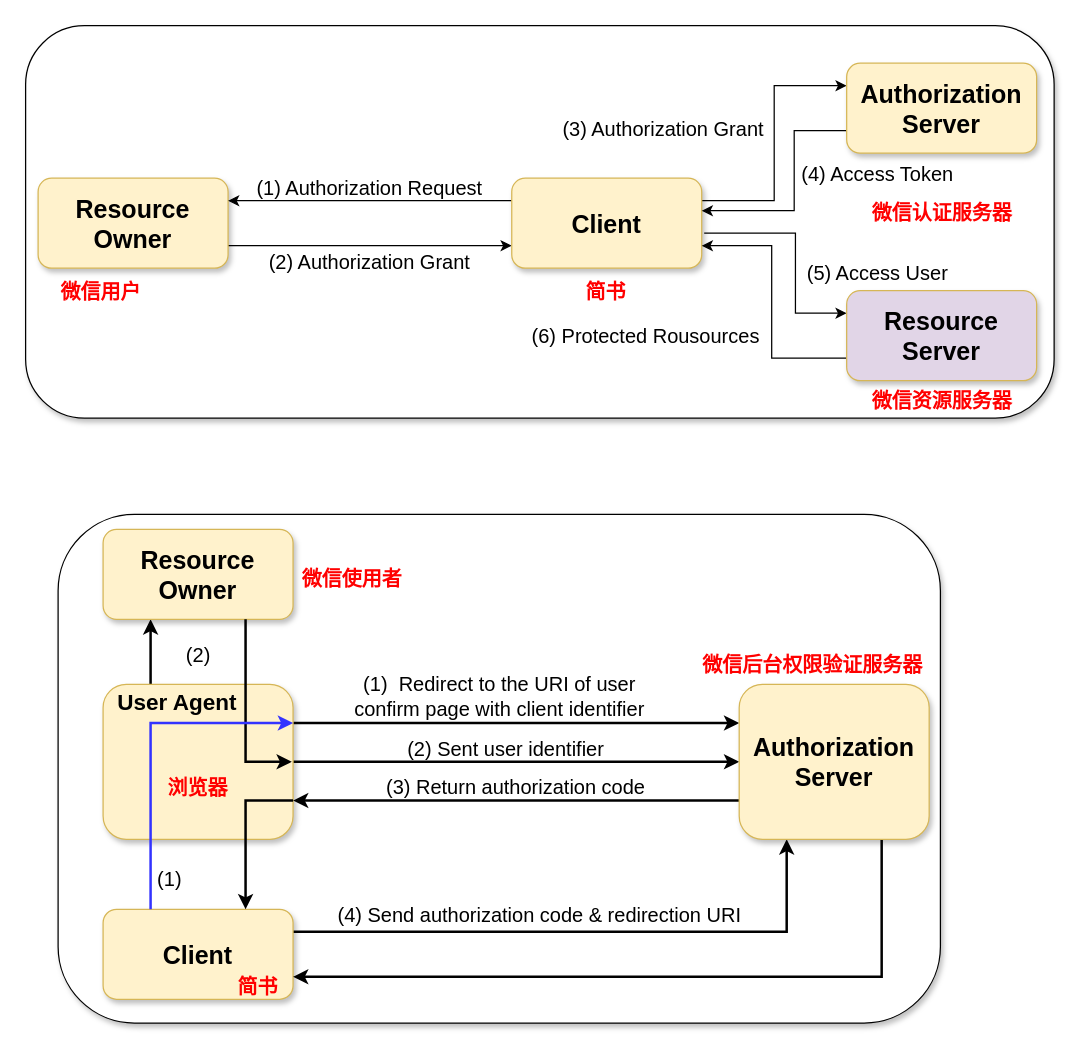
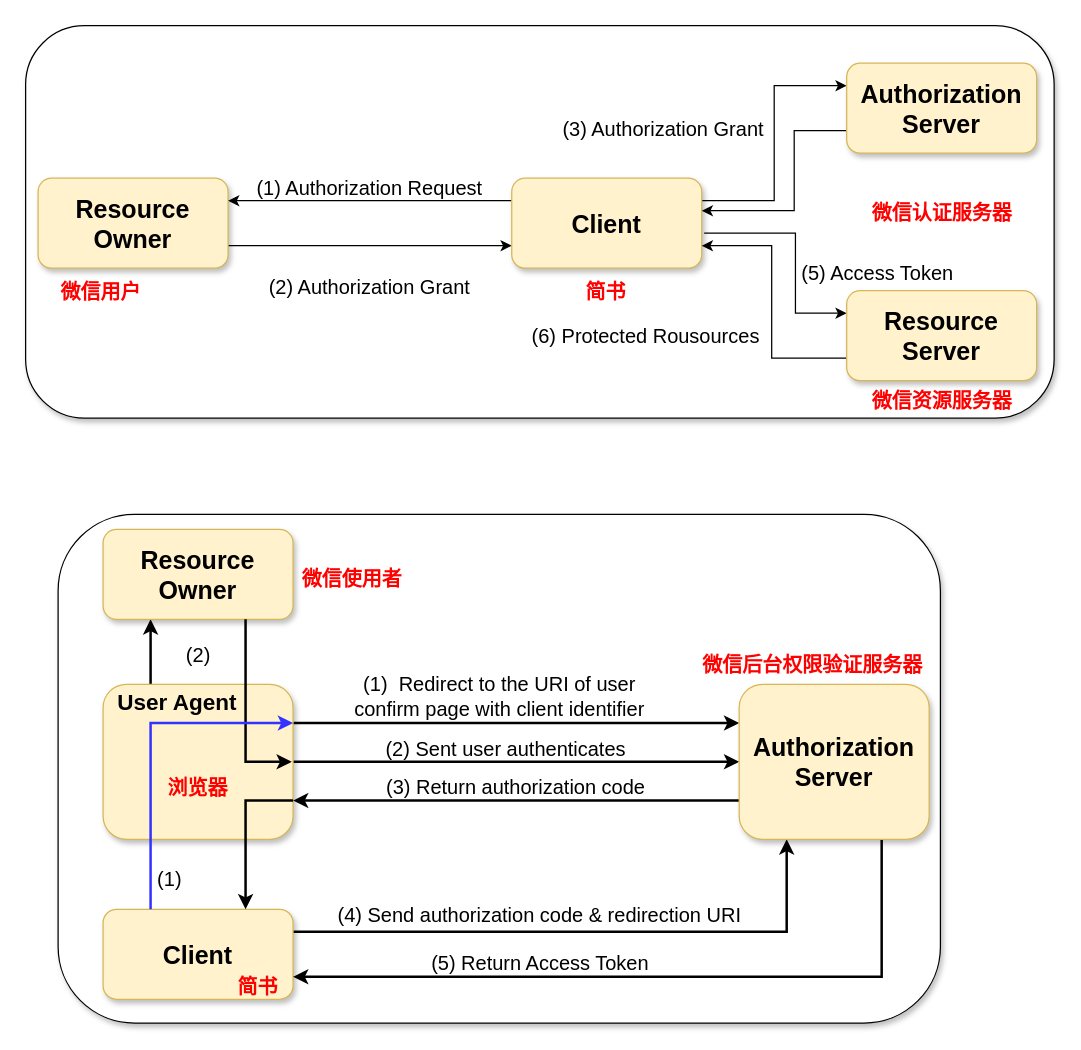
node "(4) Access Token": removed
node "(2) Authorization Grant": moved (370, 262) -> (370, 287)
node "(5) Access User": label "(5) Access User" -> "(5) Access Token"
node "Resource Server": fillcolor #e1d5e7 -> #fff2cc
node "(2) Sent user identifier": label "(2) Sent user identifier" -> "(2) Sent user authenticates"
node "(5) Return Access Token": added
